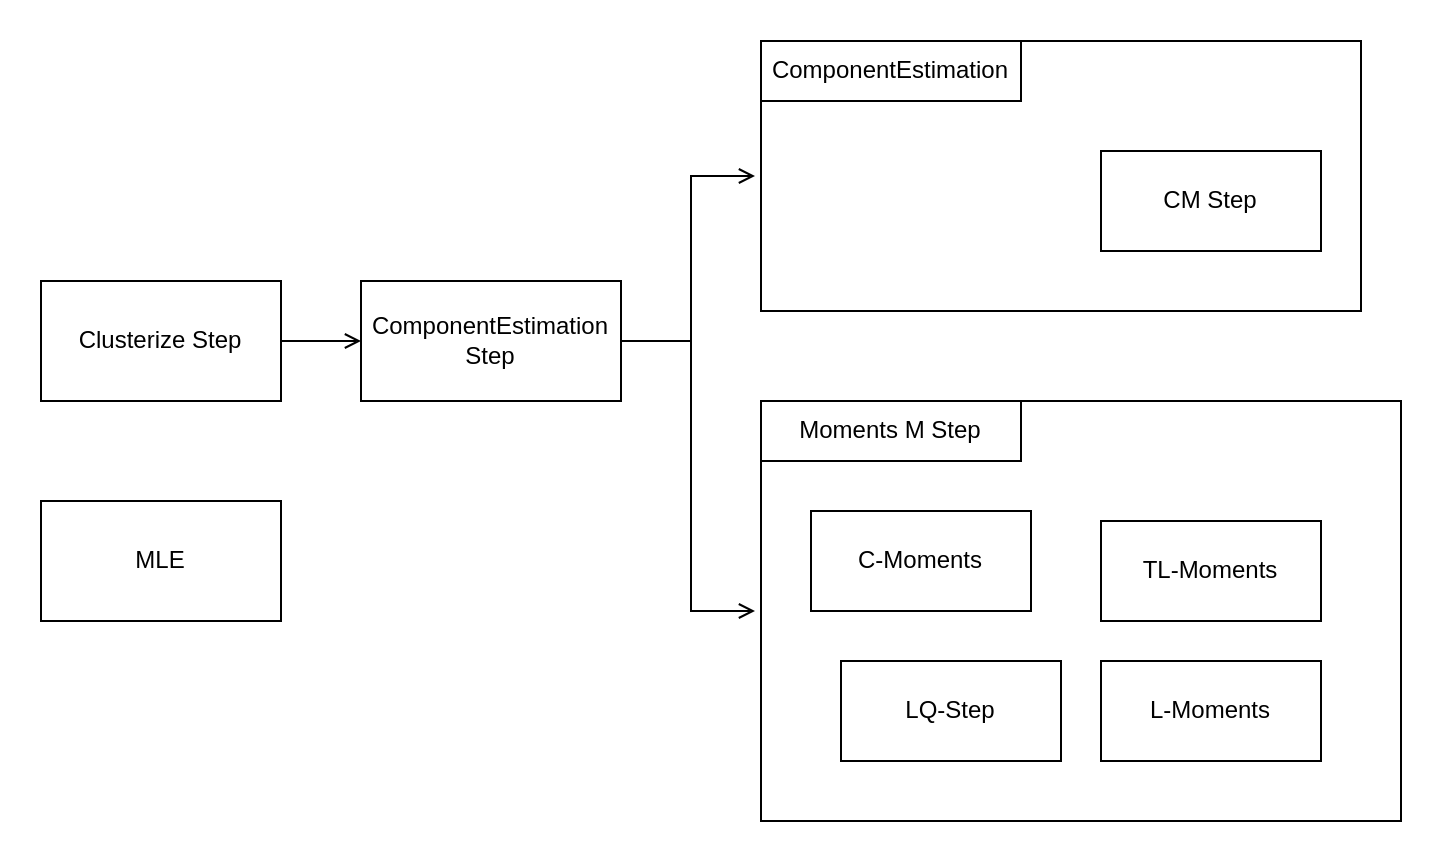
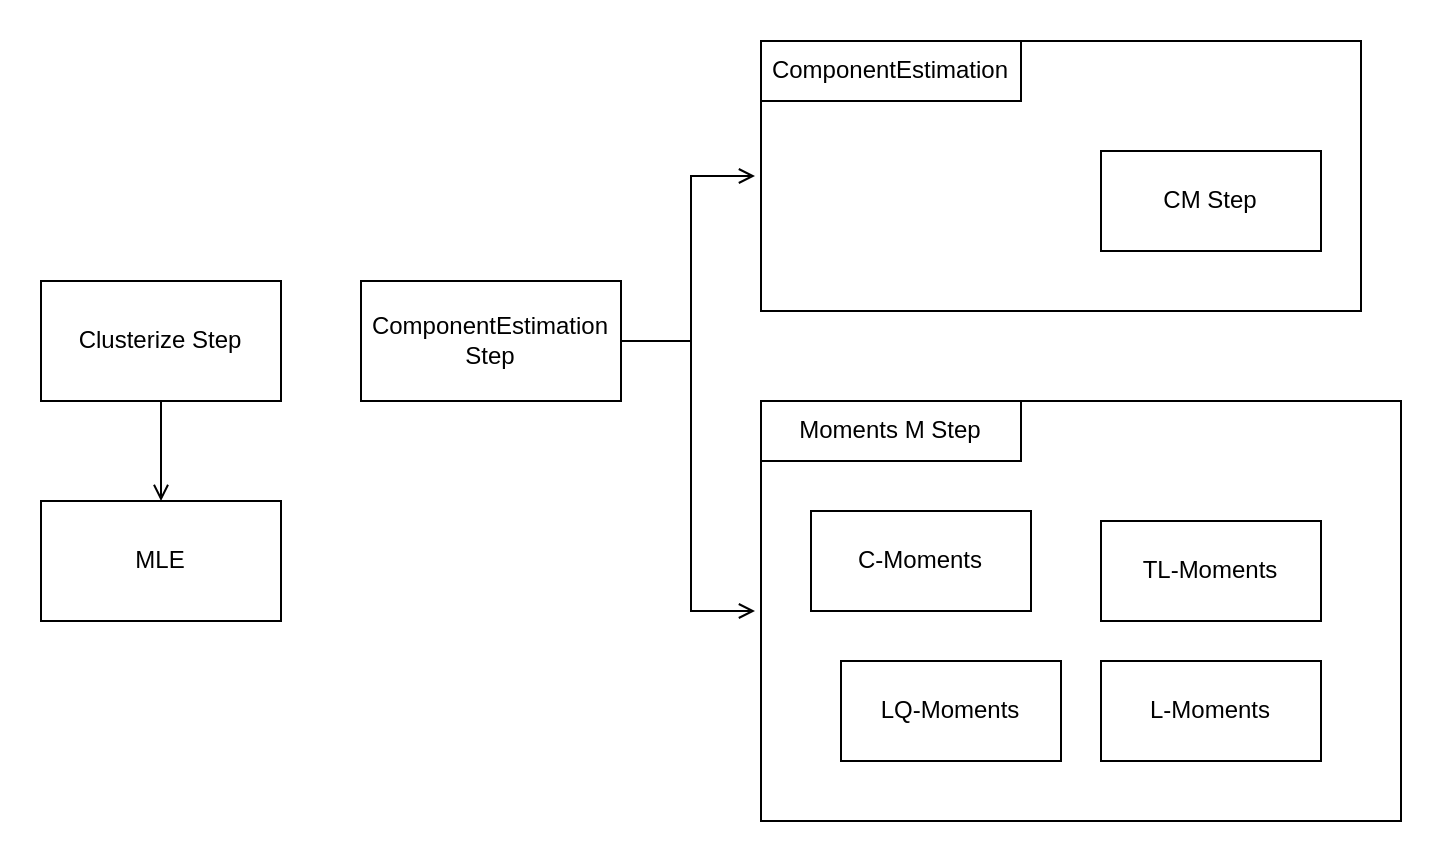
edge "Clusterize Step" -> "ComponentEstimation Step": now "Clusterize Step" -> "MLE"
node "LQ-Step": label "LQ-Step" -> "LQ-Moments"
